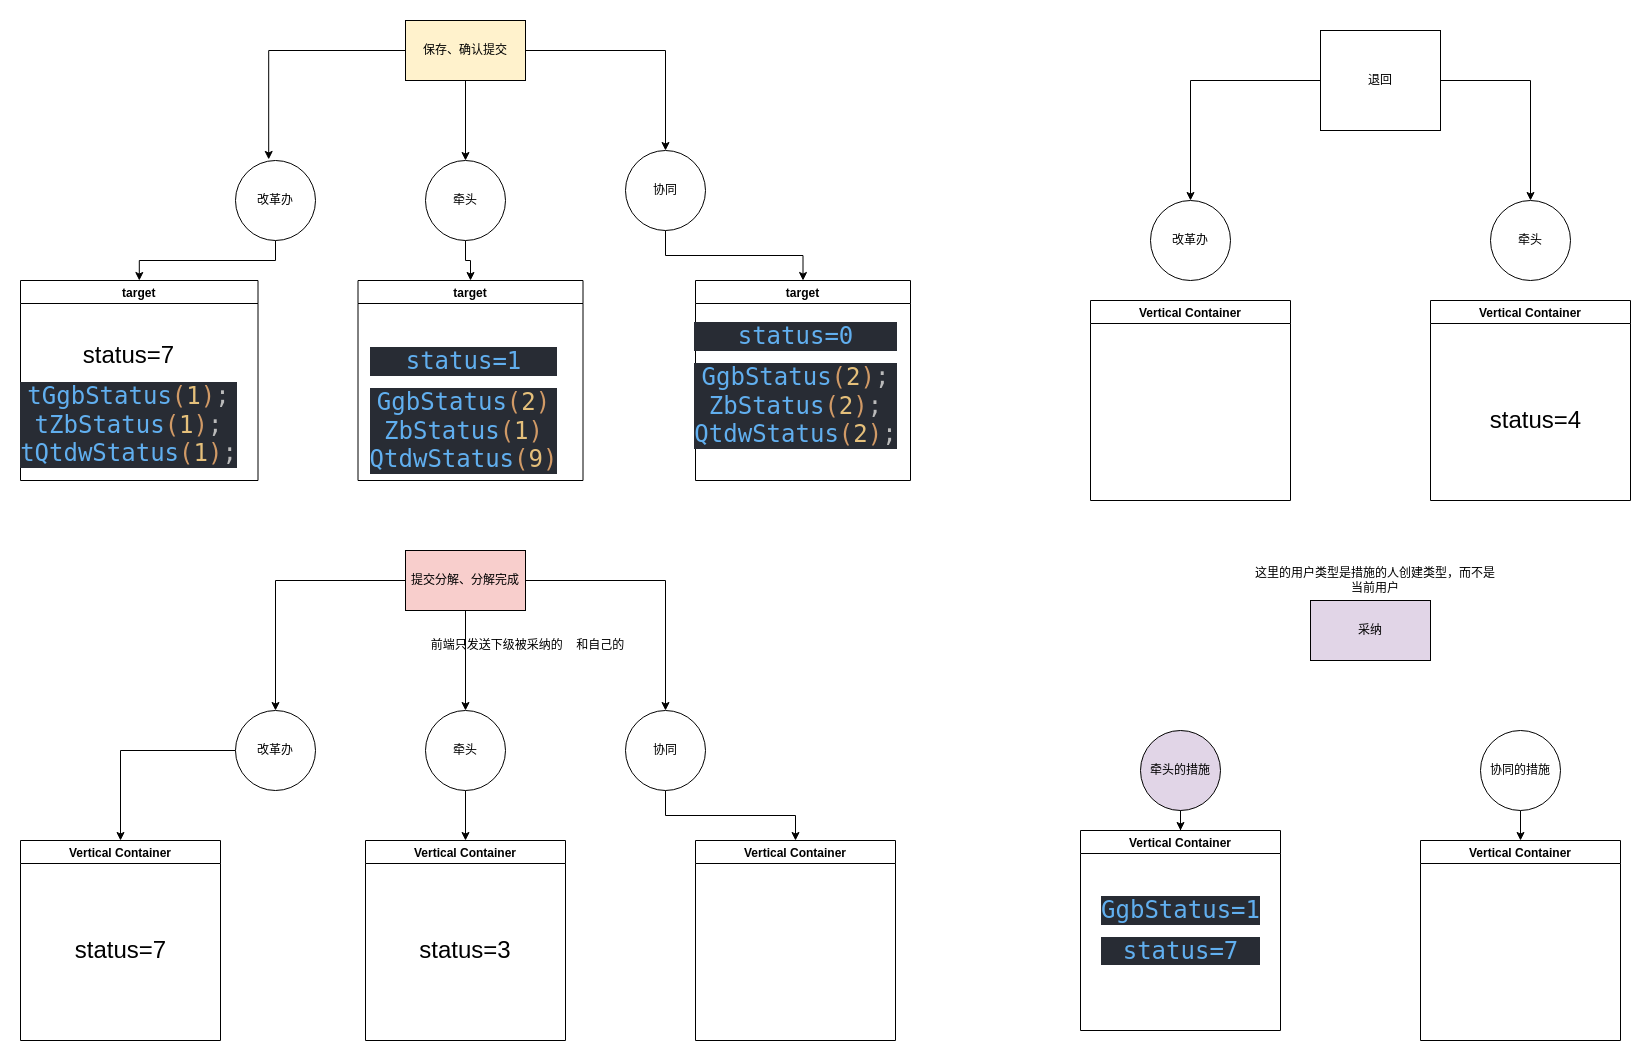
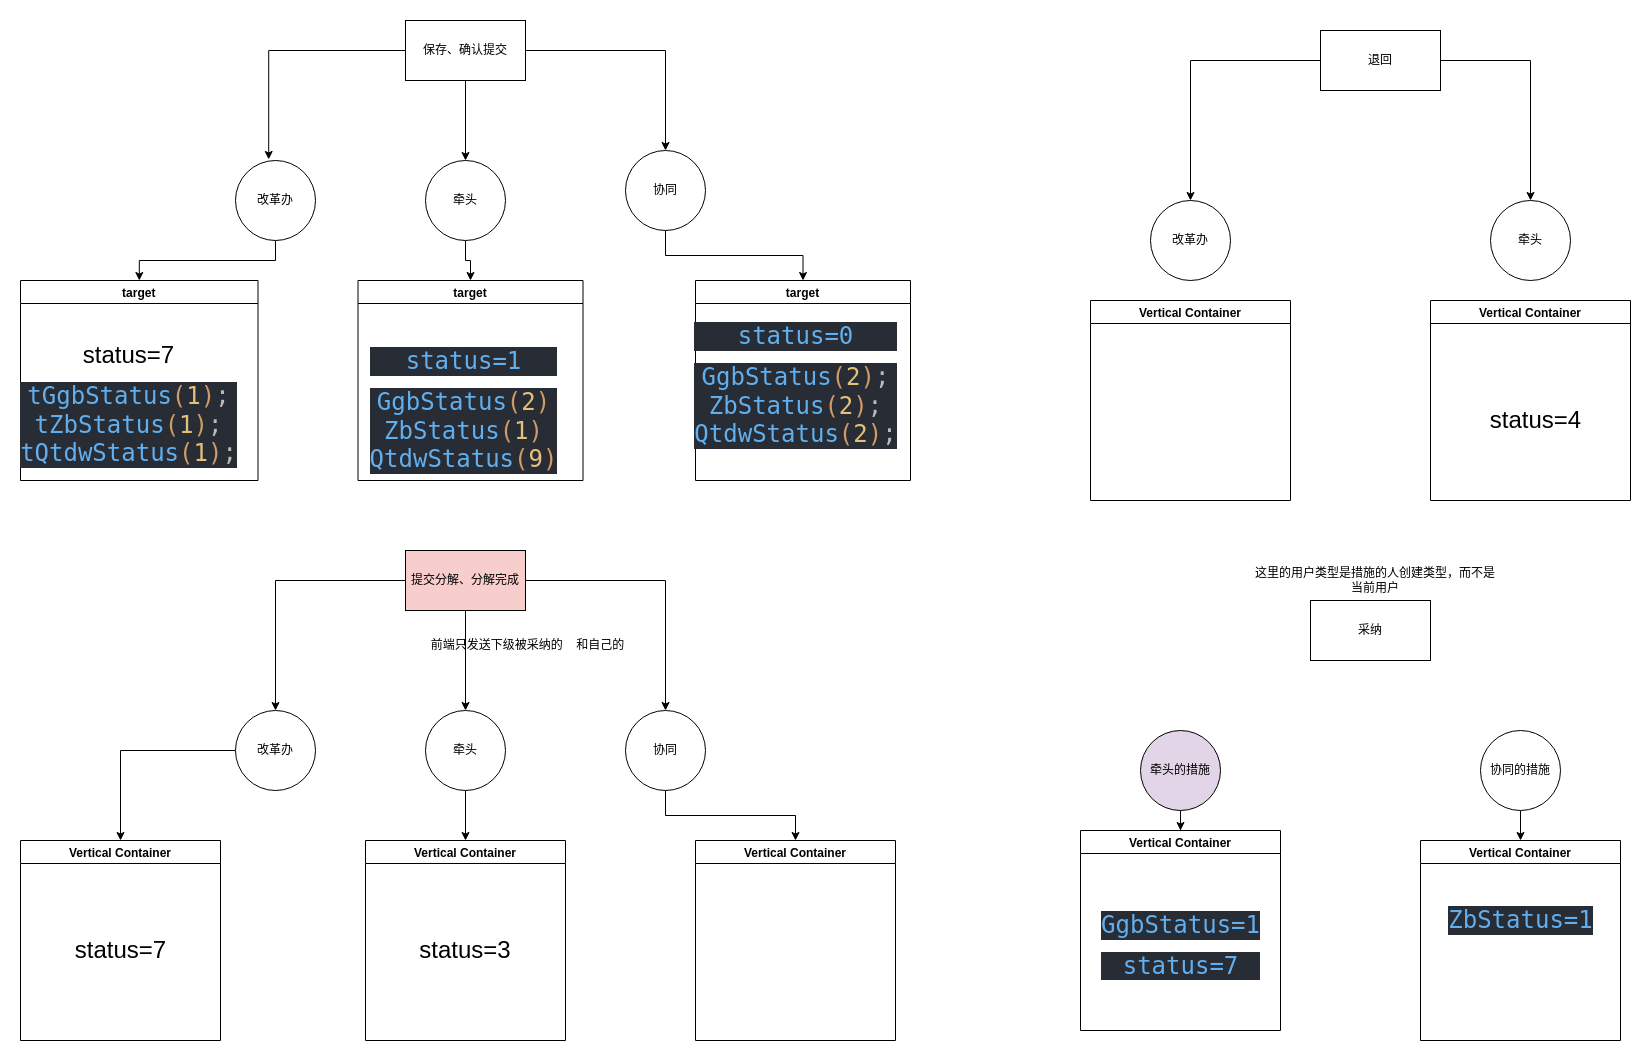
node "保存、确认提交": fillcolor #fff2cc -> #ffffff
node "退回": size 120x100 -> 120x60
node "采纳": fillcolor #e1d5e7 -> #ffffff
node "ZbStatus=1": added
node "GgbStatus=1status=7": moved (1181, 931) -> (1181, 946)
